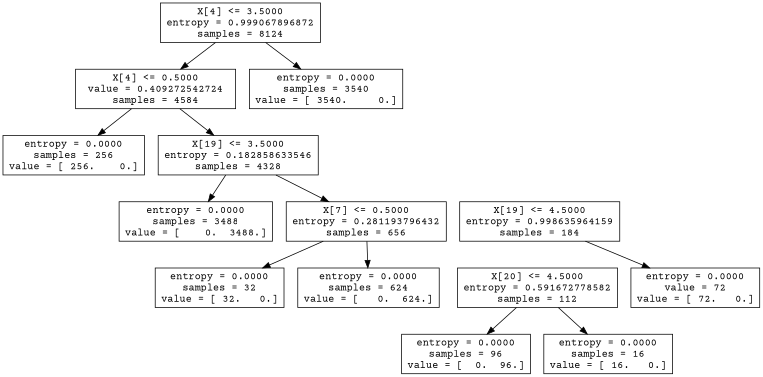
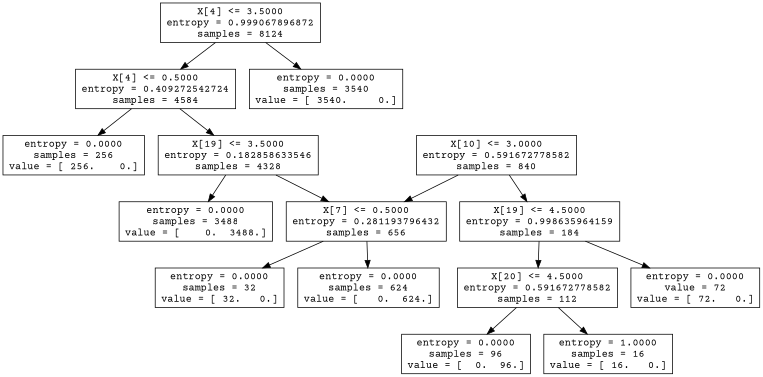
node "X[4] <= 0.5000 value = 0.409272542724 samples = 4584": label "X[4] <= 0.5000 value = 0.409272542724 samples = 4584" -> "X[4] <= 0.5000 entropy = 0.409272542724 samples = 4584"
node "X[10] <= 3.0000 entropy = 0.591672778582 samples = 840": added
edge "X[19] <= 4.5000 entropy = 0.998635964159 samples = 184" -> "X[20] <= 4.5000 entropy = 0.591672778582 samples = 112": added
node "entropy = 0.0000 samples = 16 value = [ 16.   0.]": label "entropy = 0.0000 samples = 16 value = [ 16.   0.]" -> "entropy = 1.0000 samples = 16 value = [ 16.   0.]"
